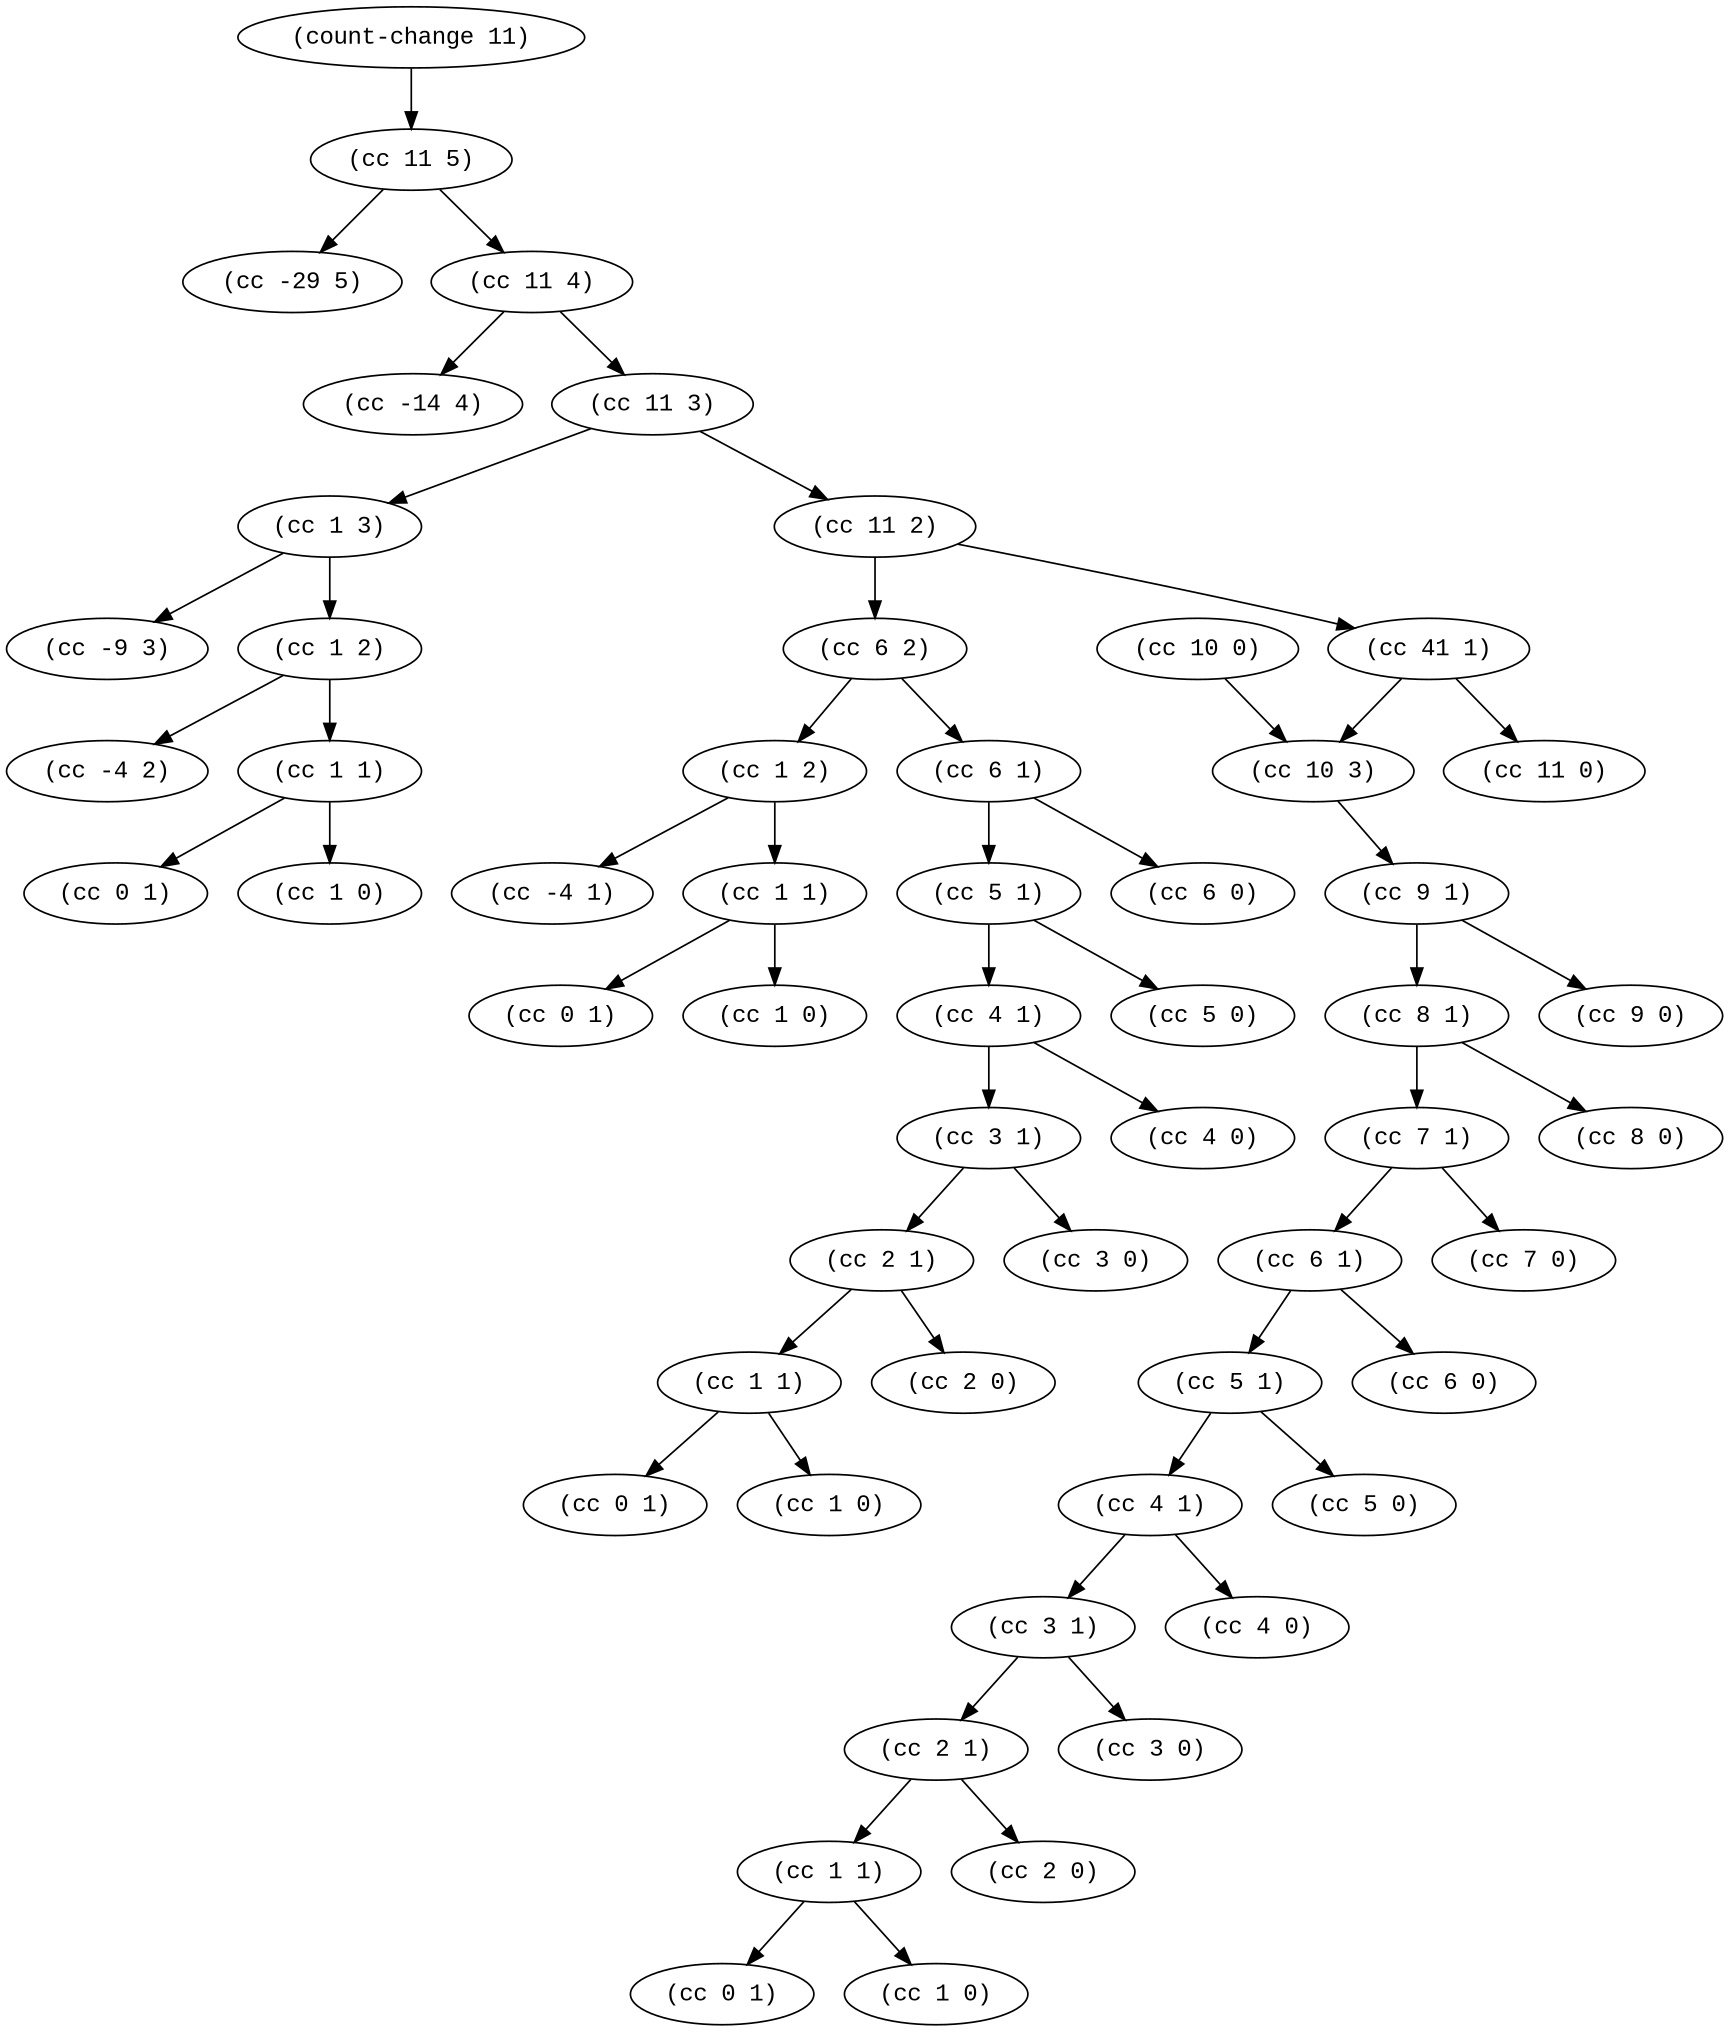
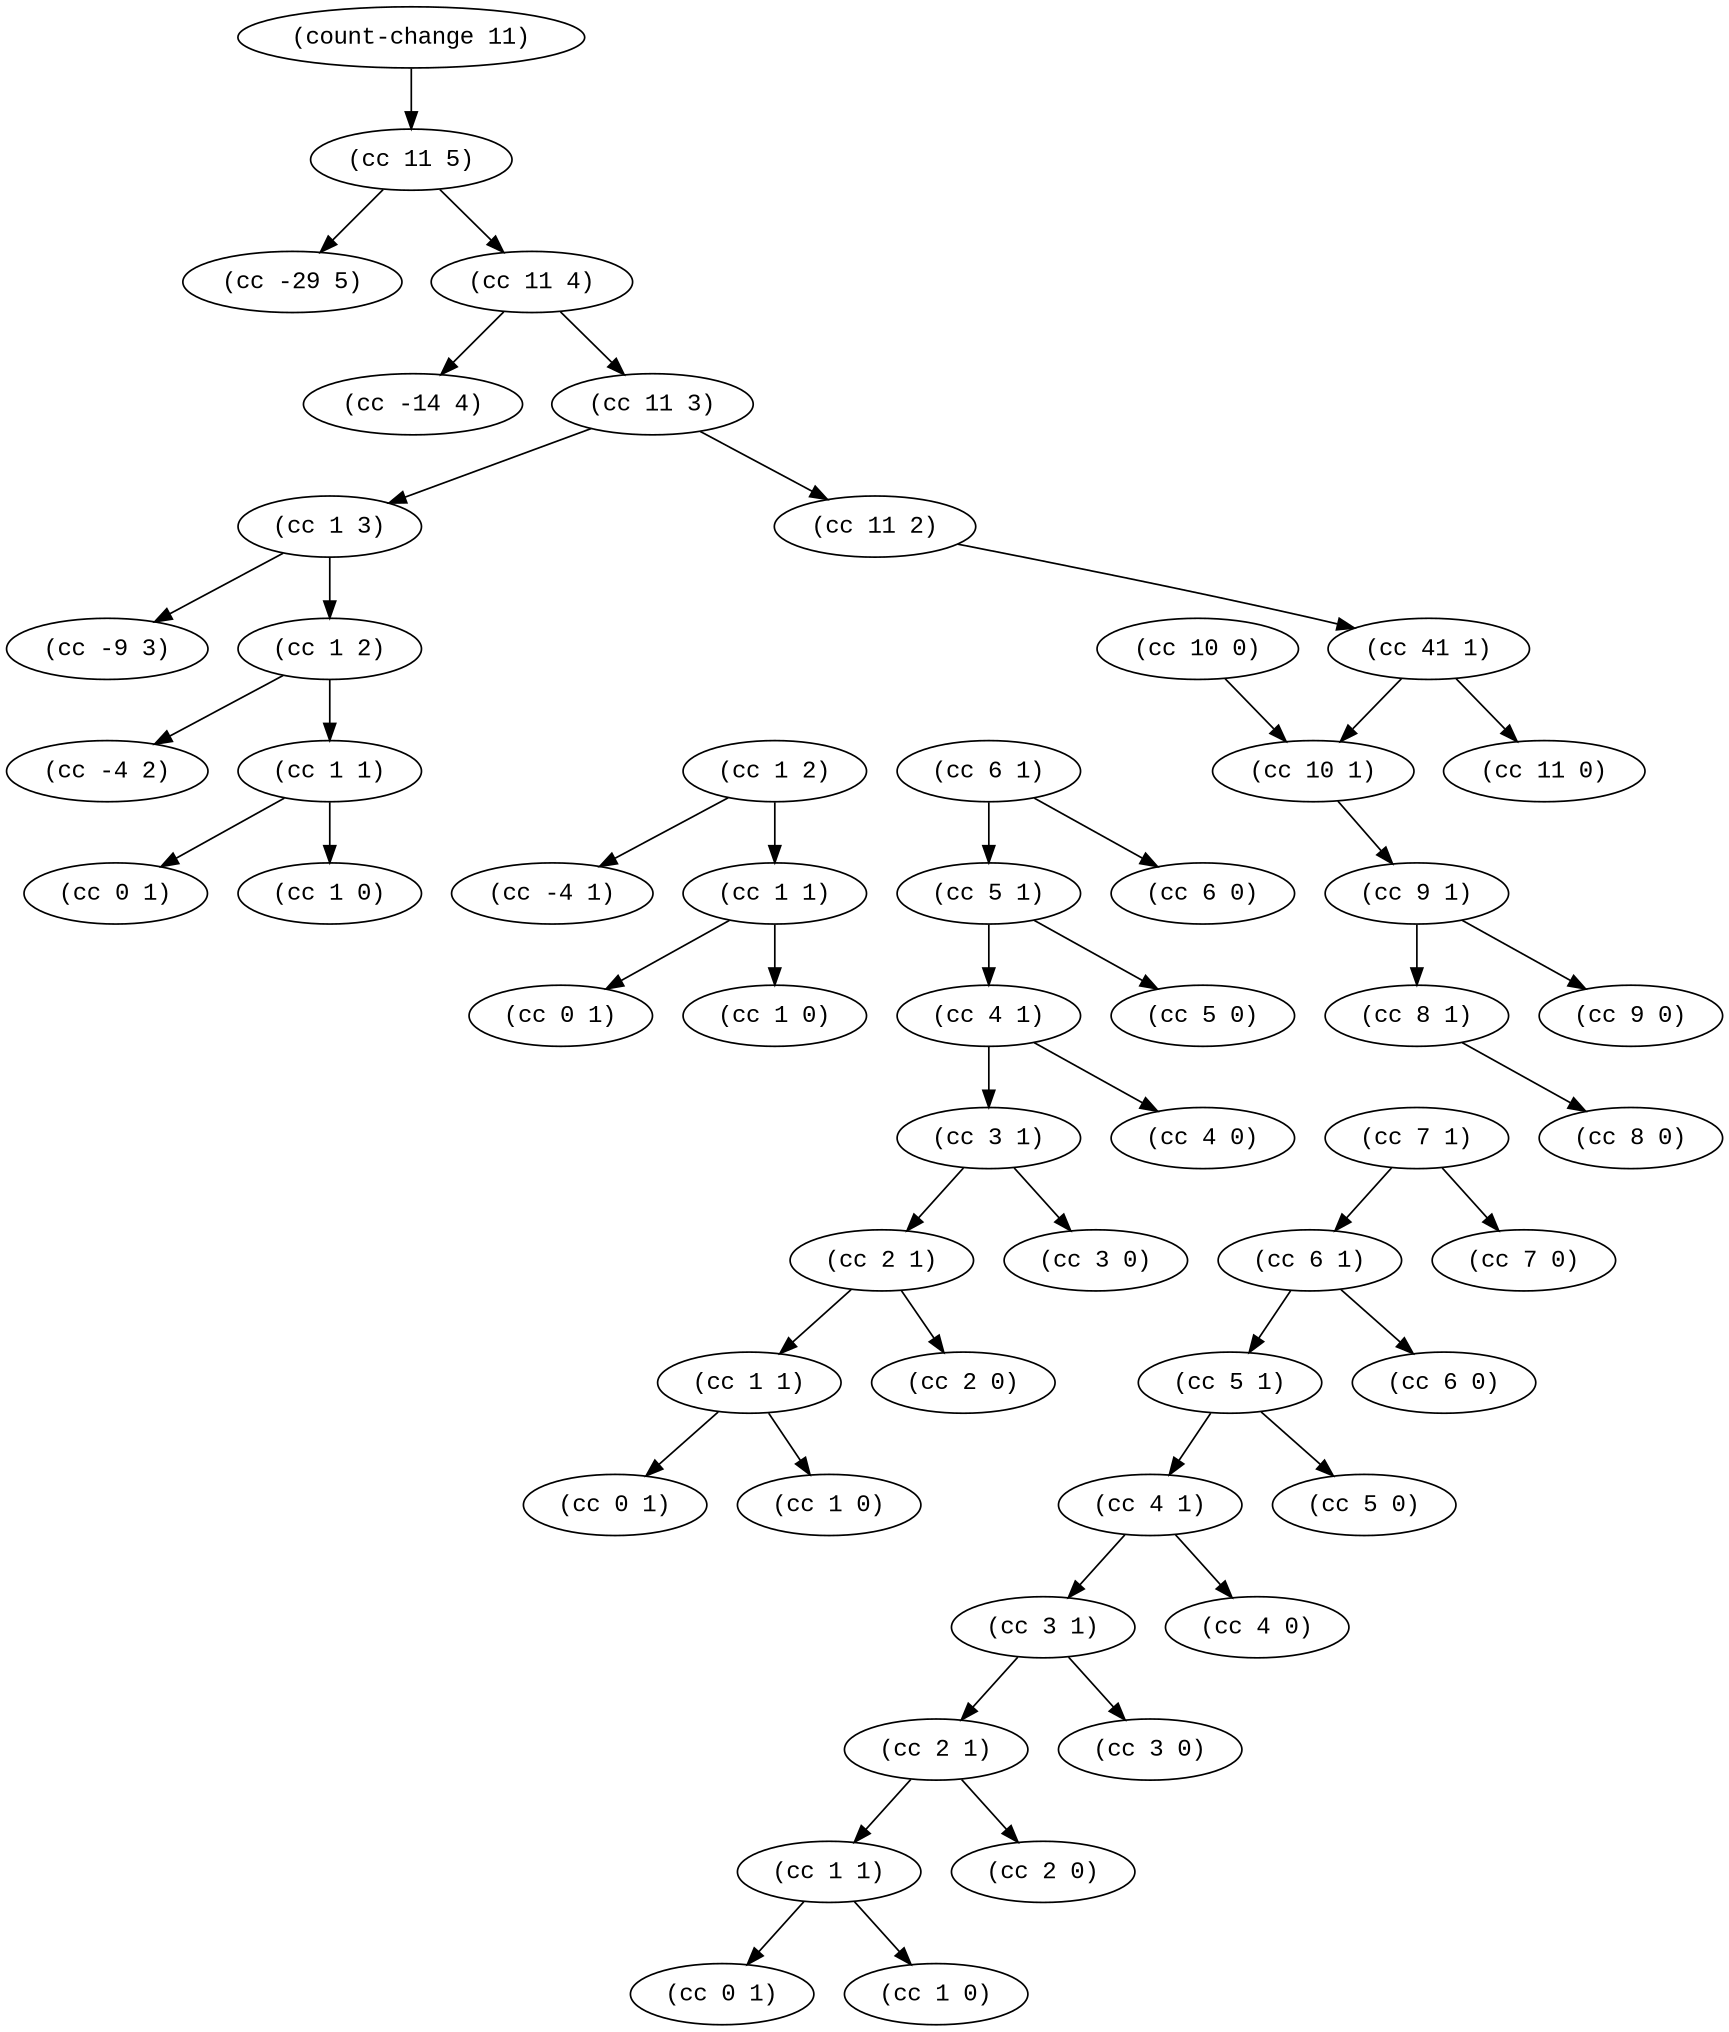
node "(cc 6 2)": removed
node "(cc 10 3)": label "(cc 10 3)" -> "(cc 10 1)"
edge "(cc 8 1)" -> "(cc 7 1)": removed
